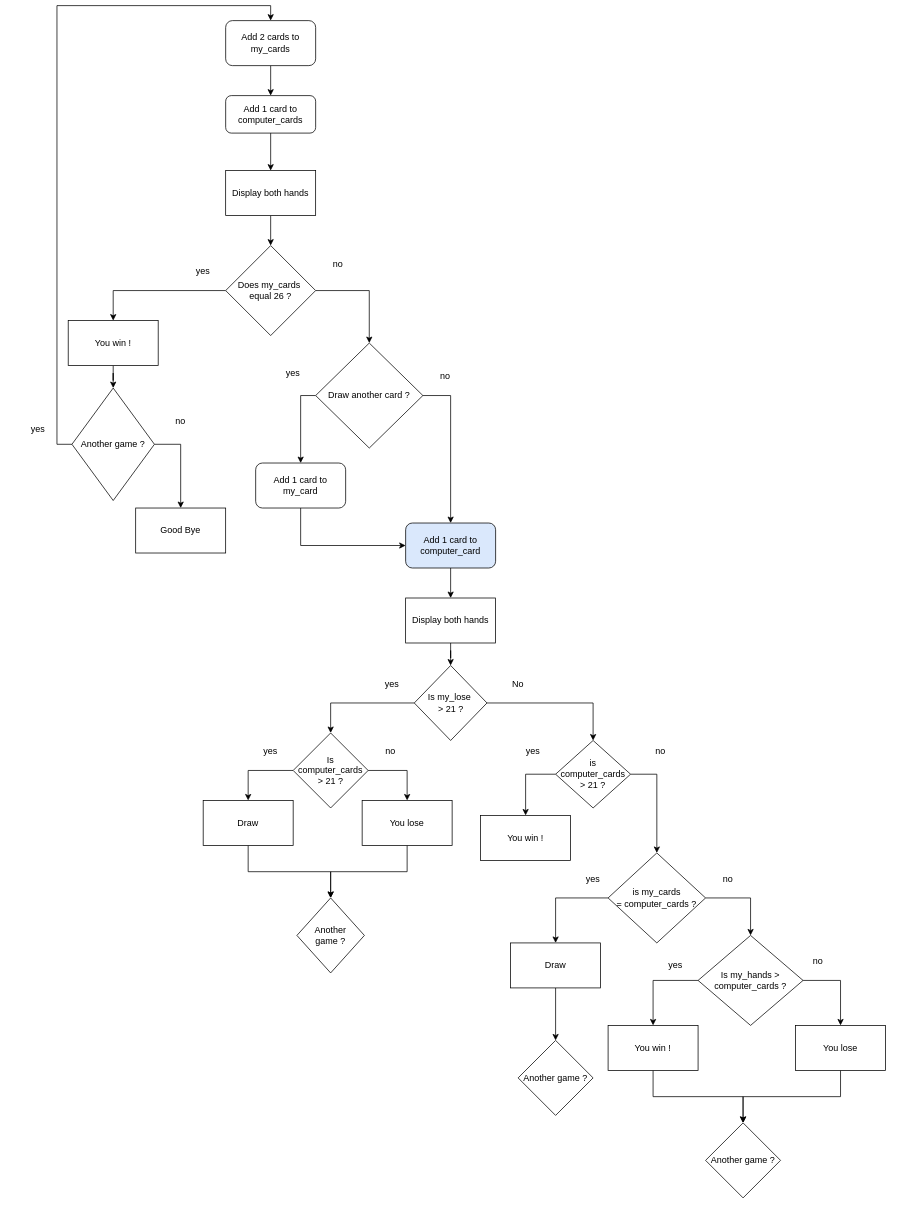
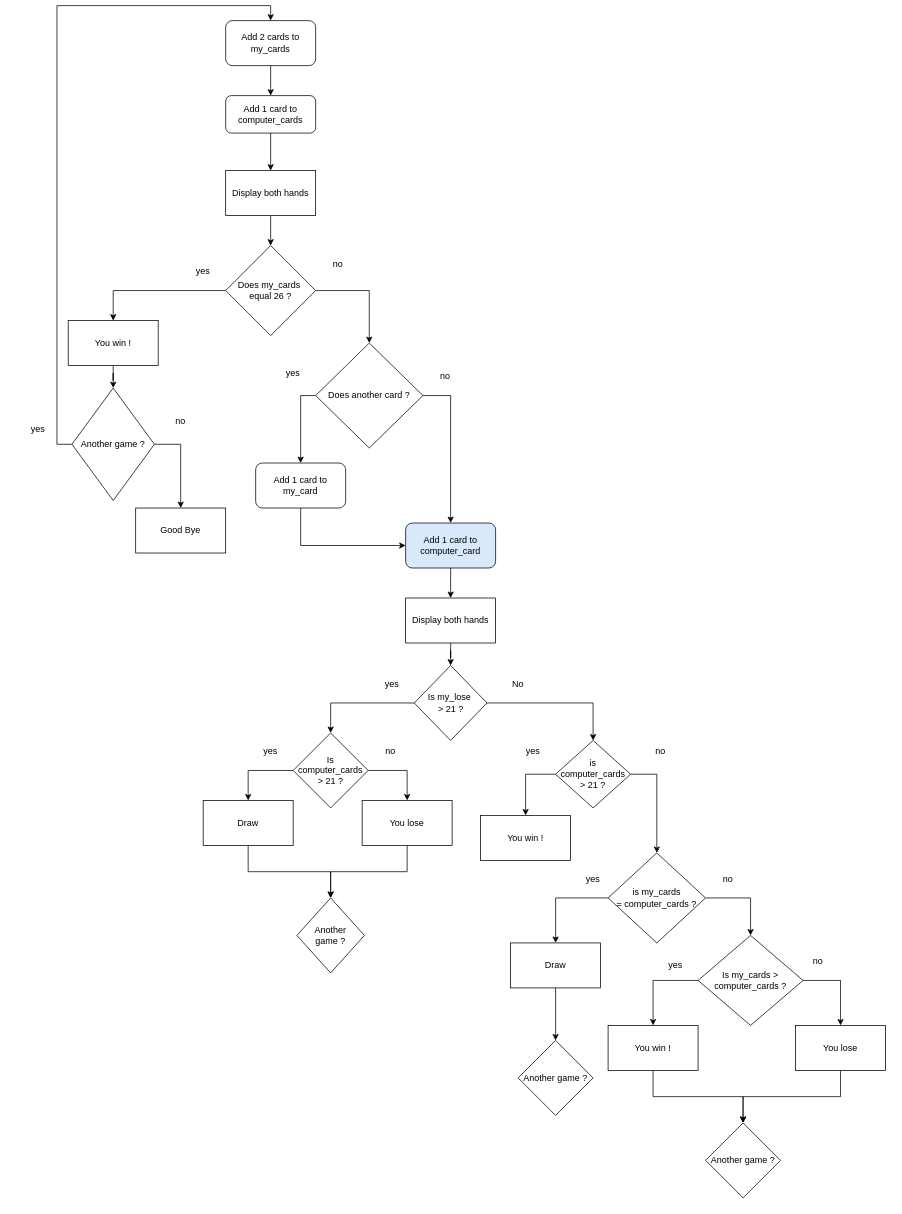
node "Draw another card ?": label "Draw another card ?" -> "Does another card ?"
node "Is my_hands > computer_cards ?": label "Is my_hands > computer_cards ?" -> "Is my_cards > computer_cards ?"
